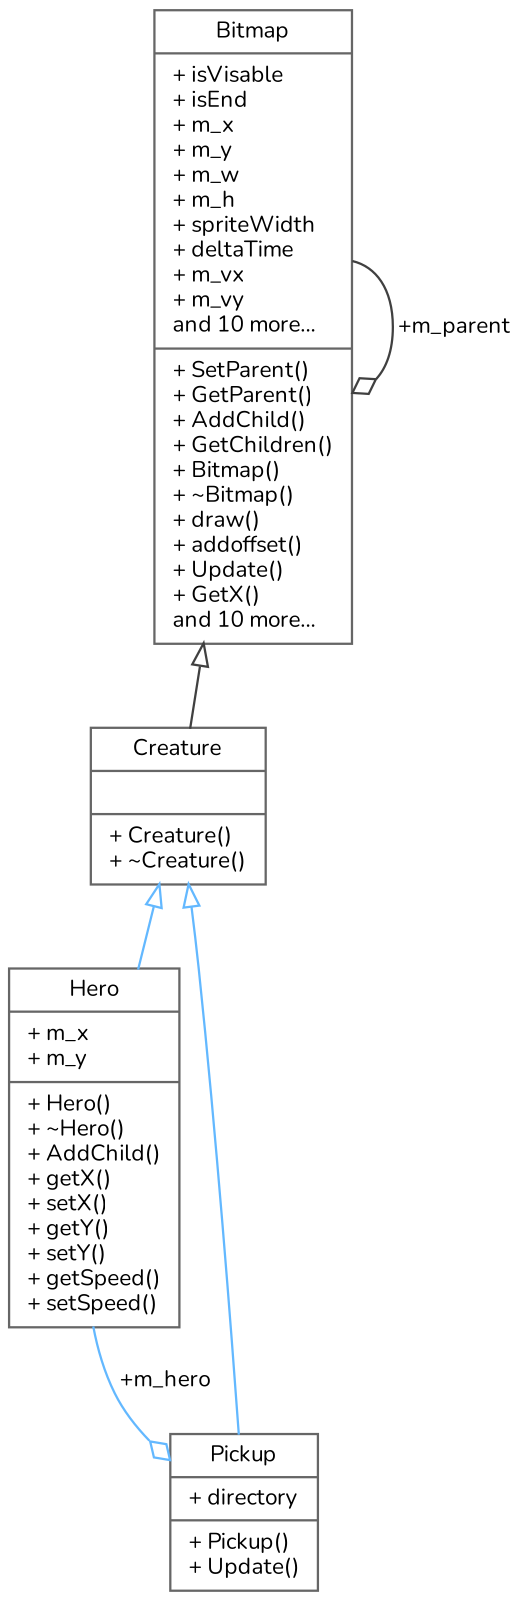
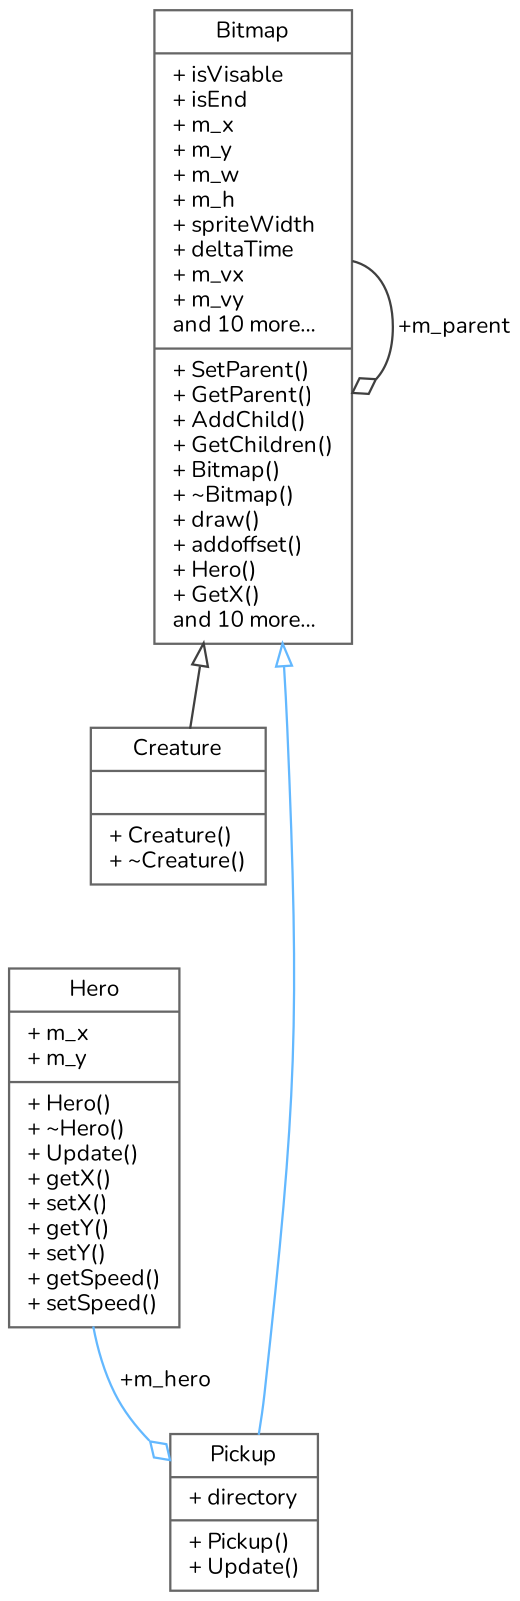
node "Bitmap": text "+ Update()" -> "+ Hero()"
edge "Hero" -> "Creature": removed
node "Hero": text "+ AddChild()" -> "+ Update()"
edge "Pickup" -> "Creature": now "Pickup" -> "Bitmap"
